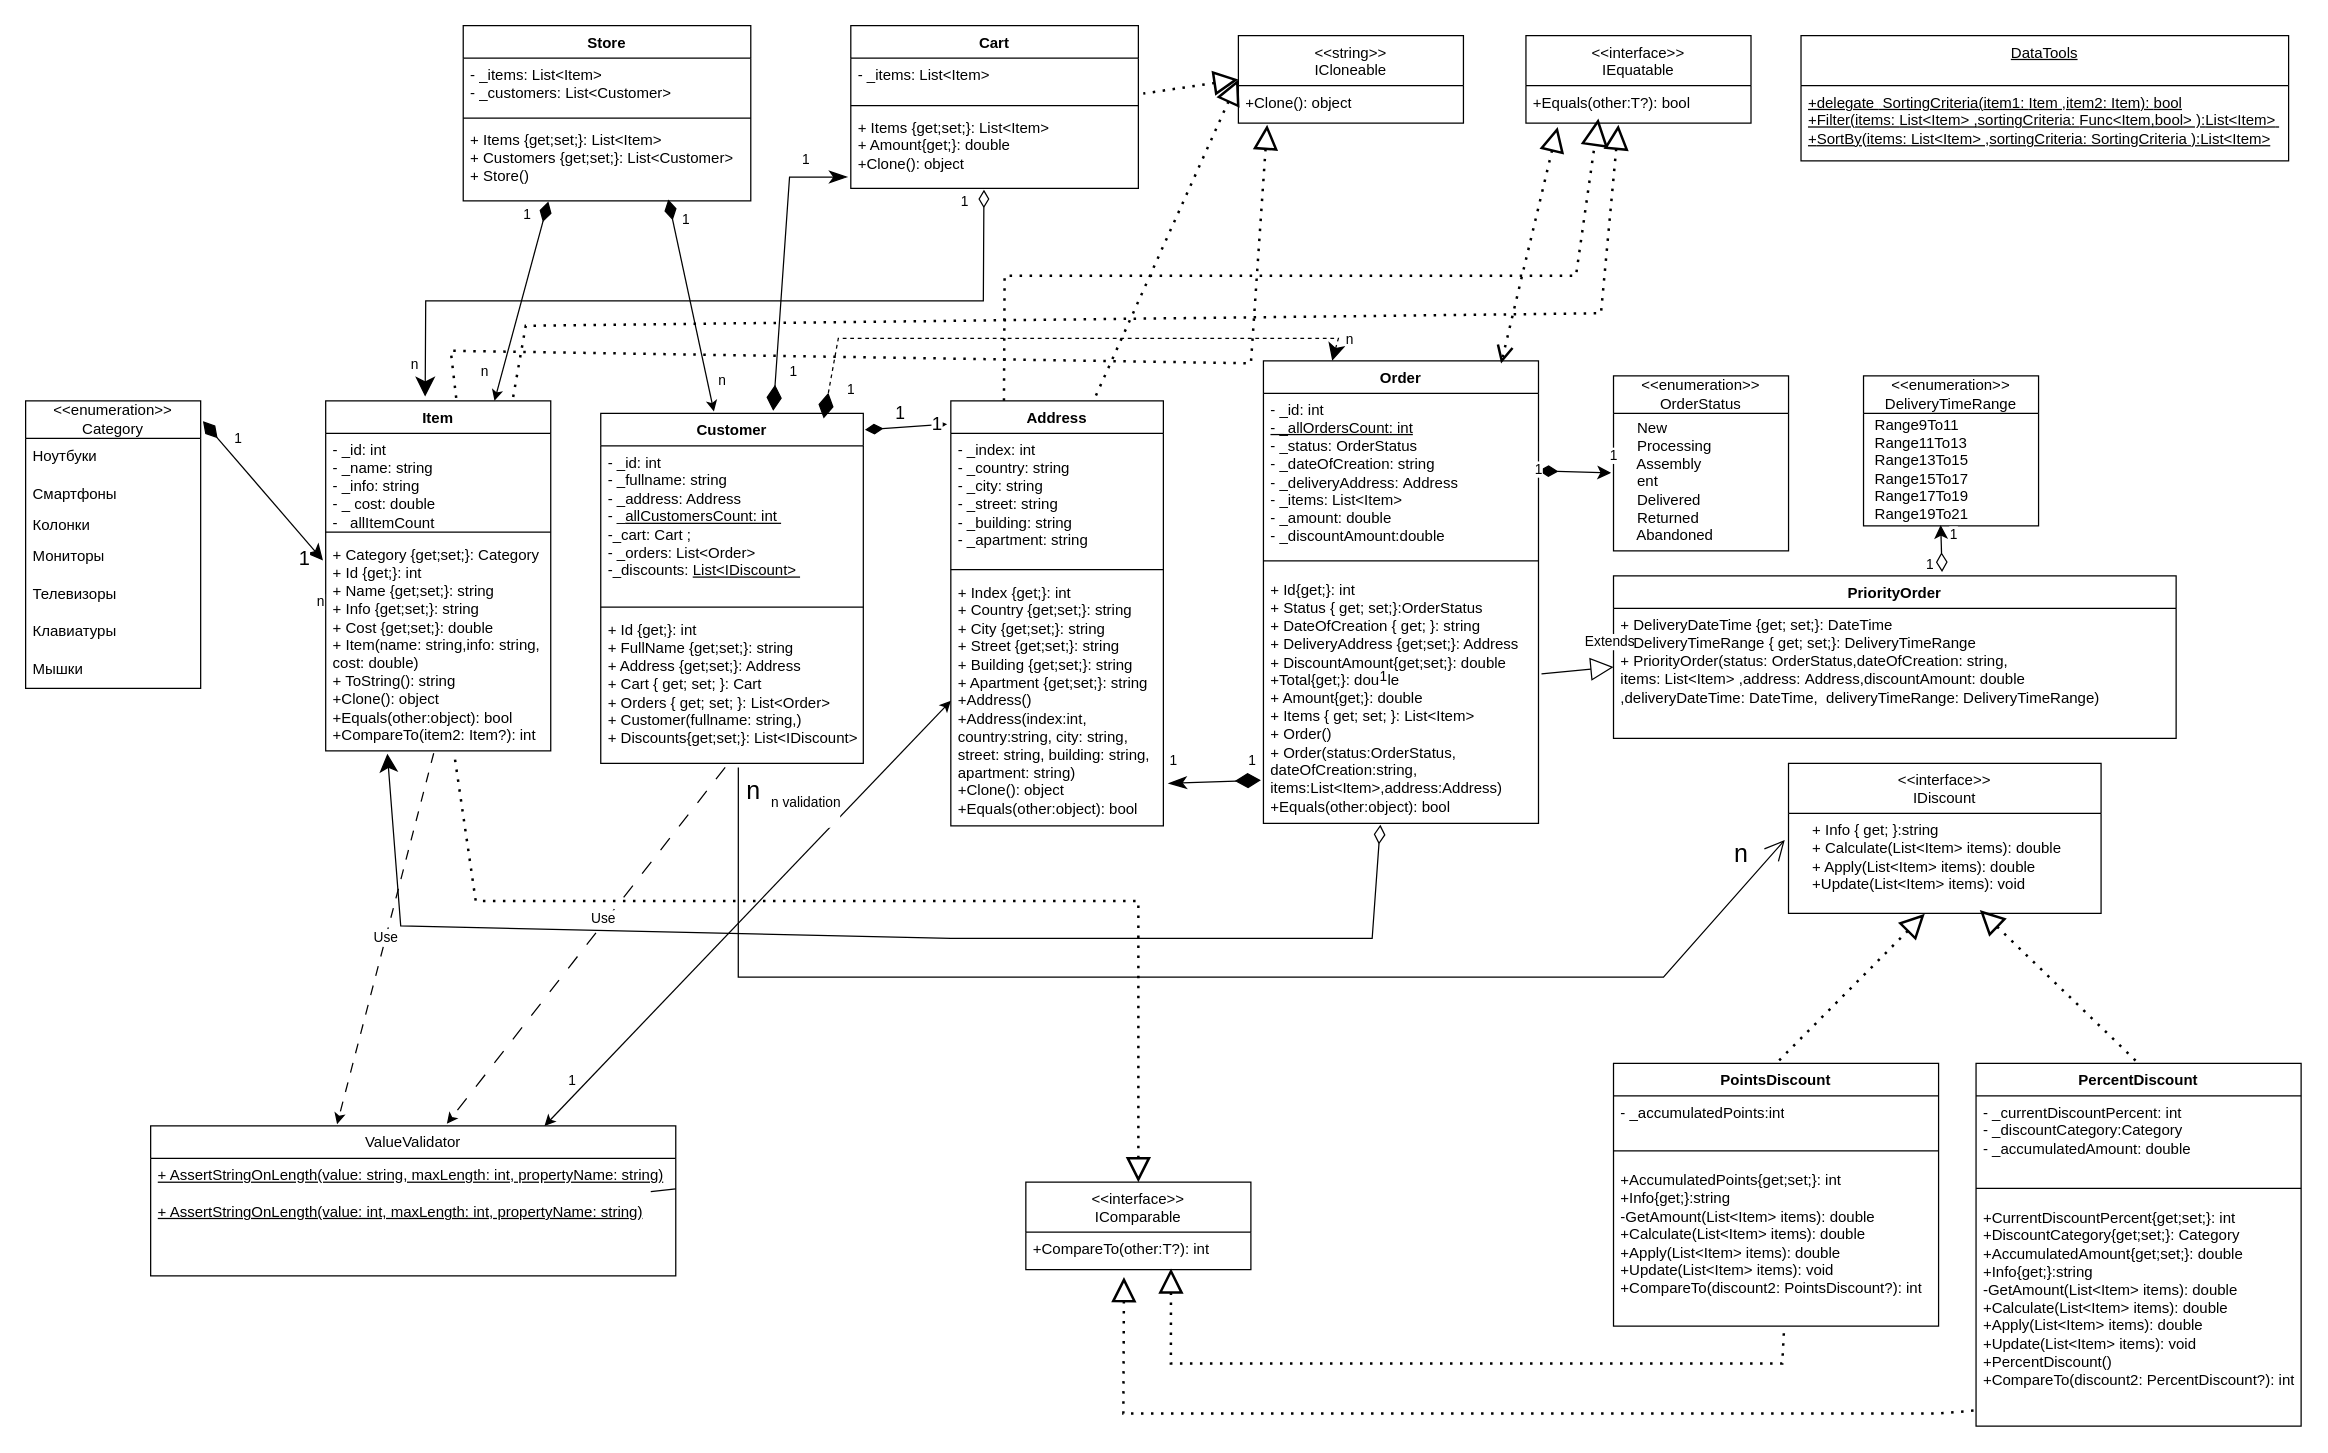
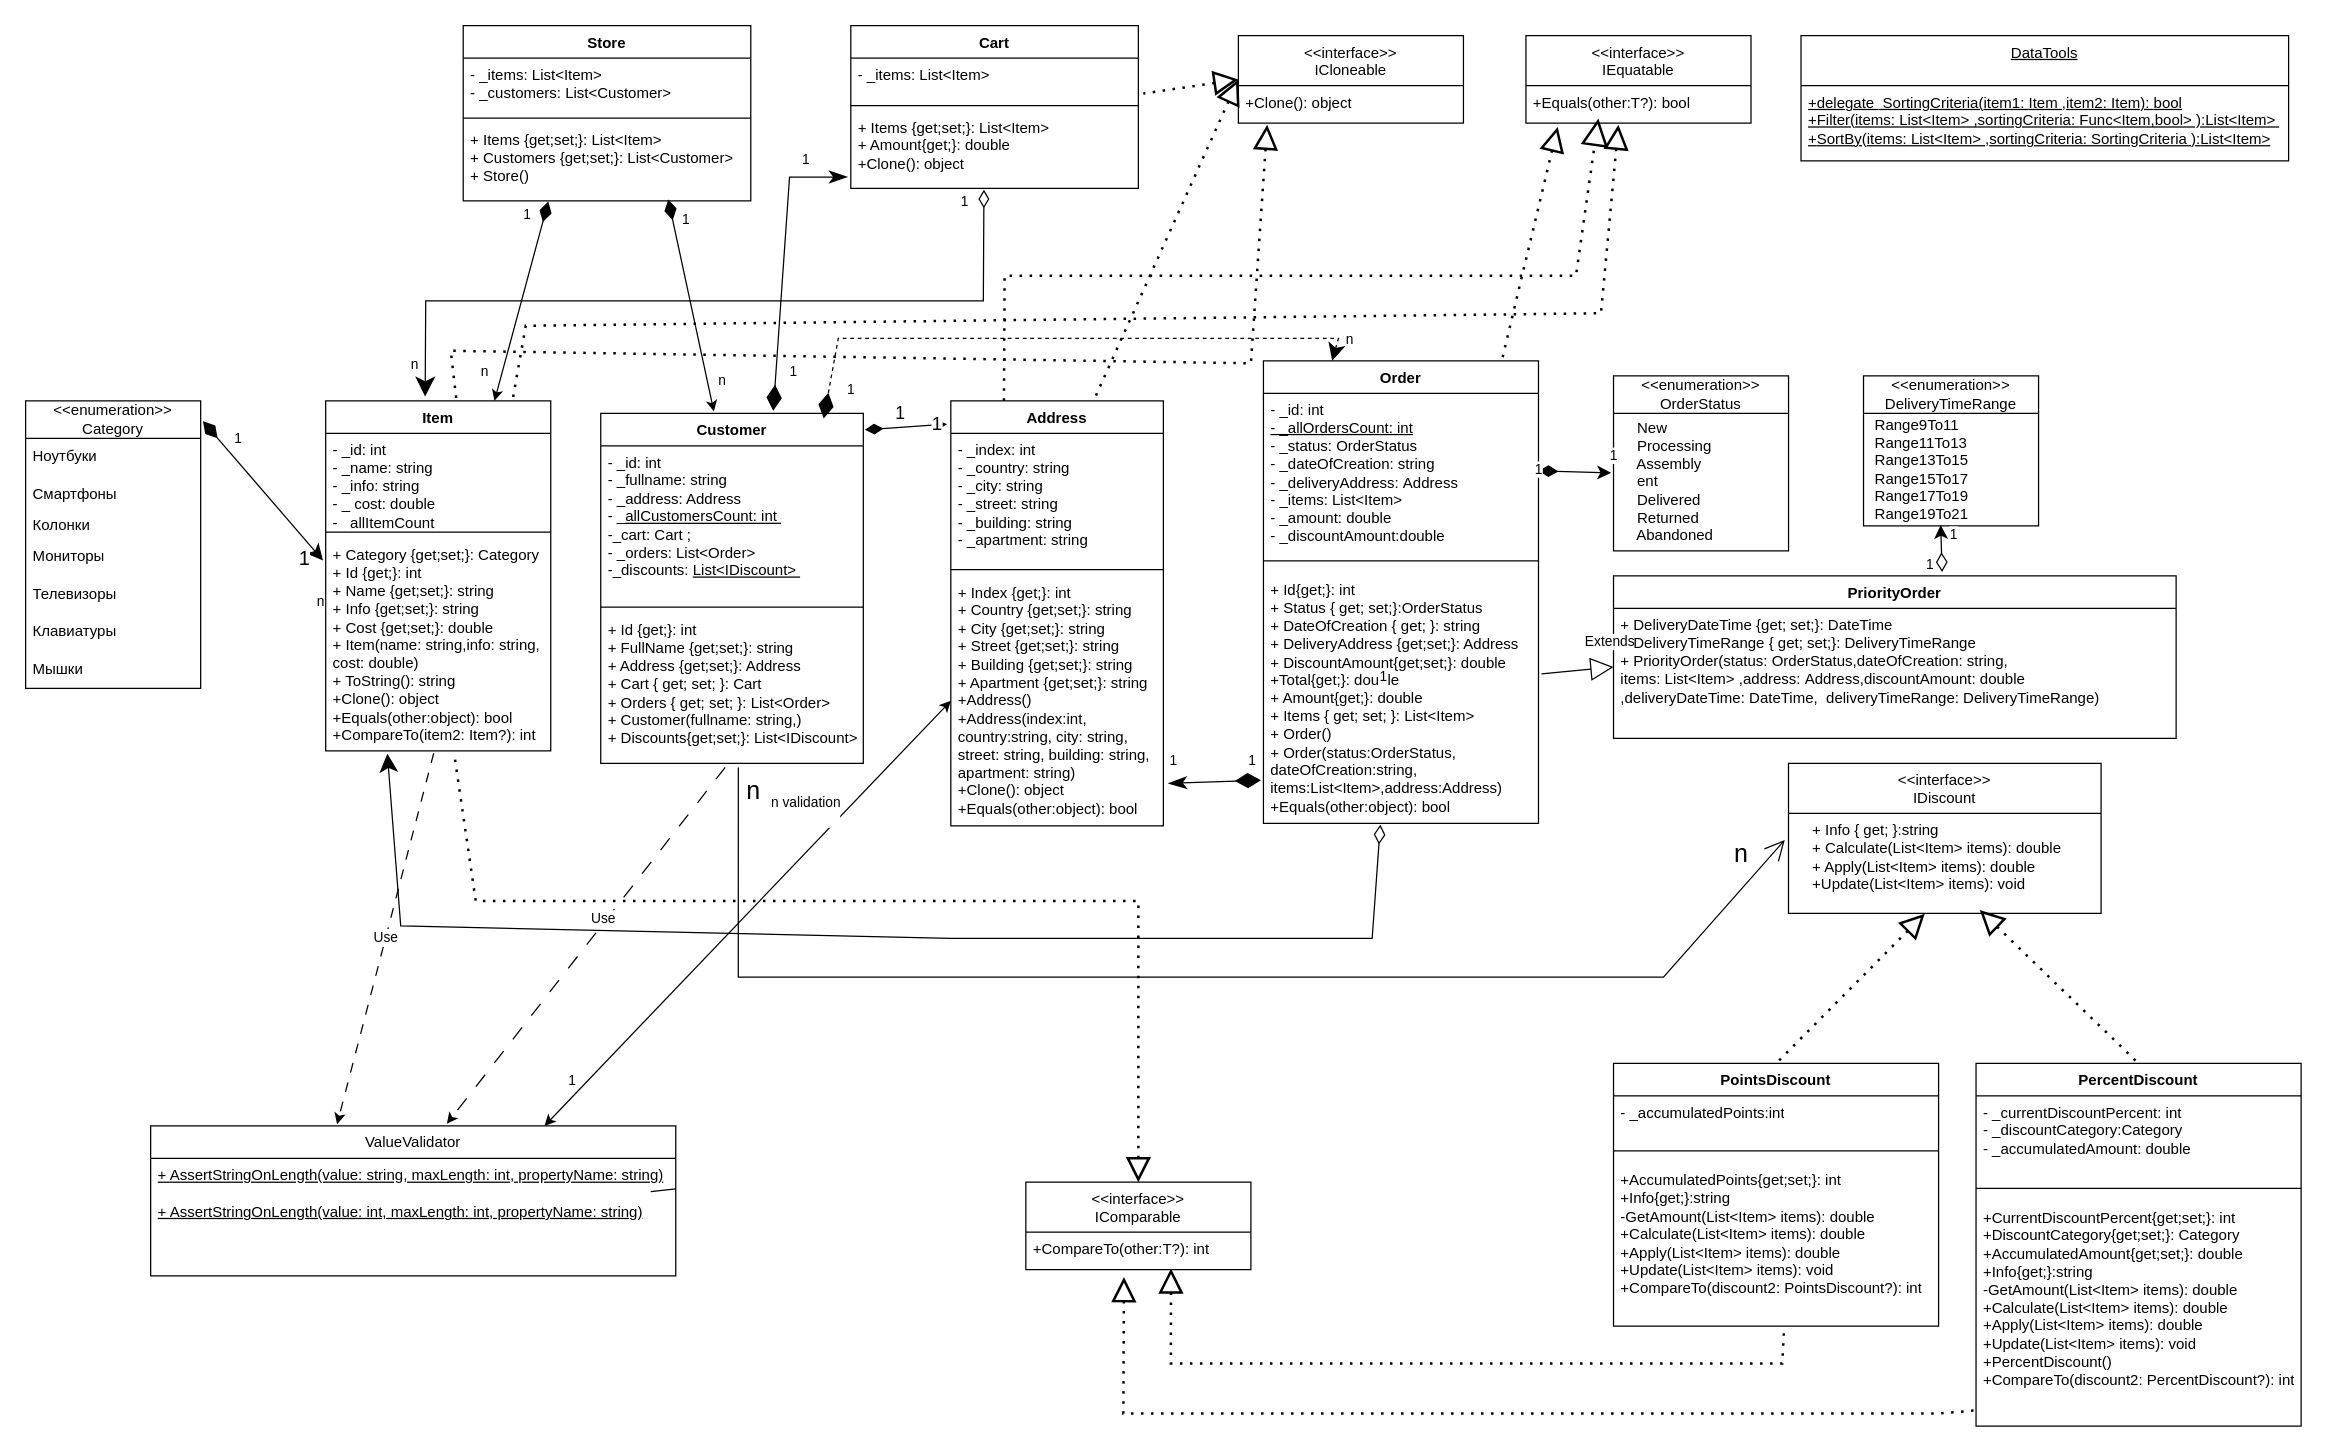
node "<<string>> ICloneable": label "<<string>> ICloneable" -> "<<interface>> ICloneable"
edge "+Equals(other:T?): bool" -- "Order": arrowhead open -> none
